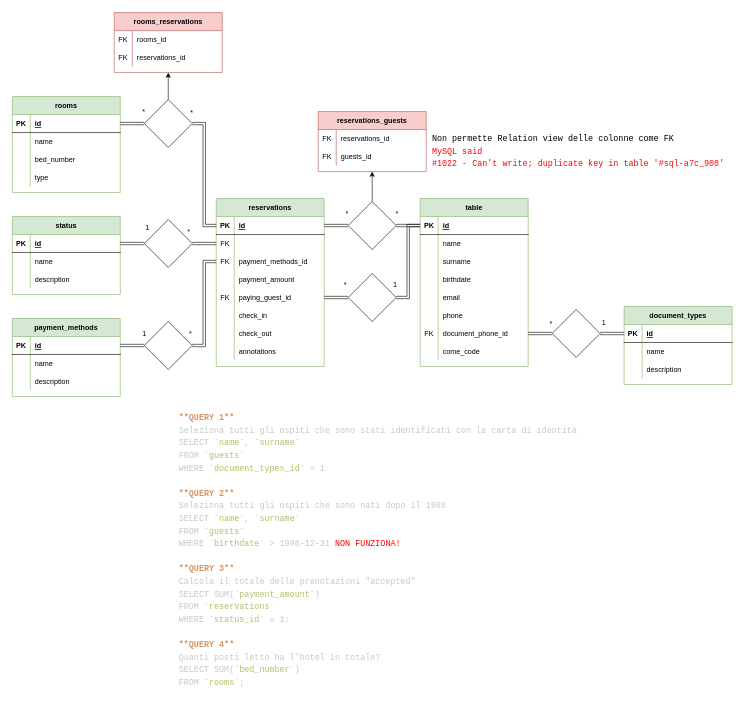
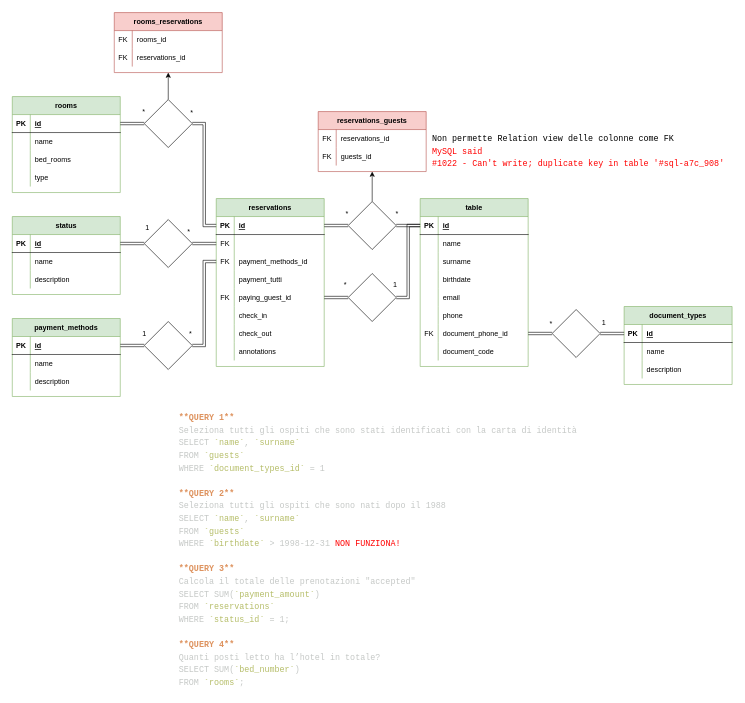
node "bed_number": label "bed_number" -> "bed_rooms"
node "payment_amount": label "payment_amount" -> "payment_tutti"
node "come_code": label "come_code" -> "document_code"
